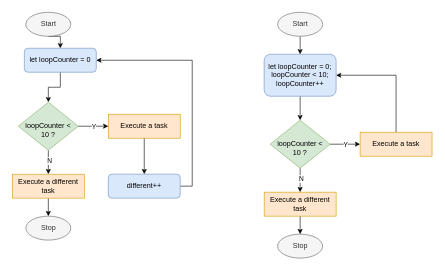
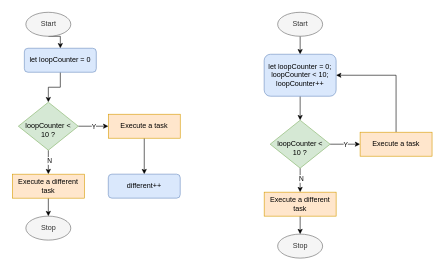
edge "different++" -> "let loopCounter = 0": removed
